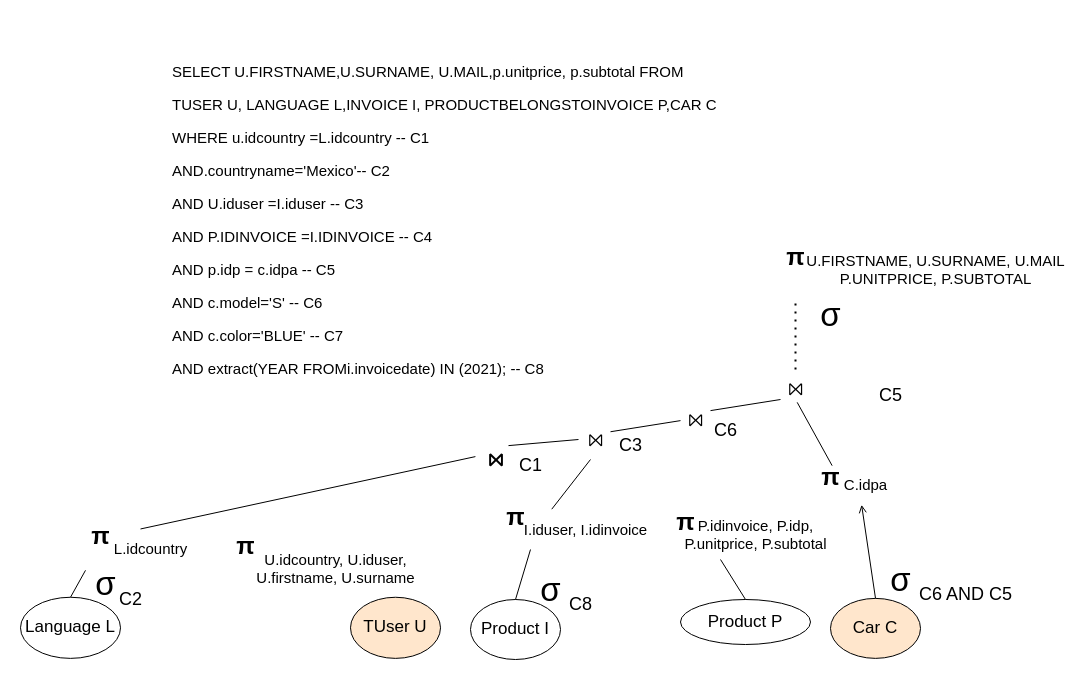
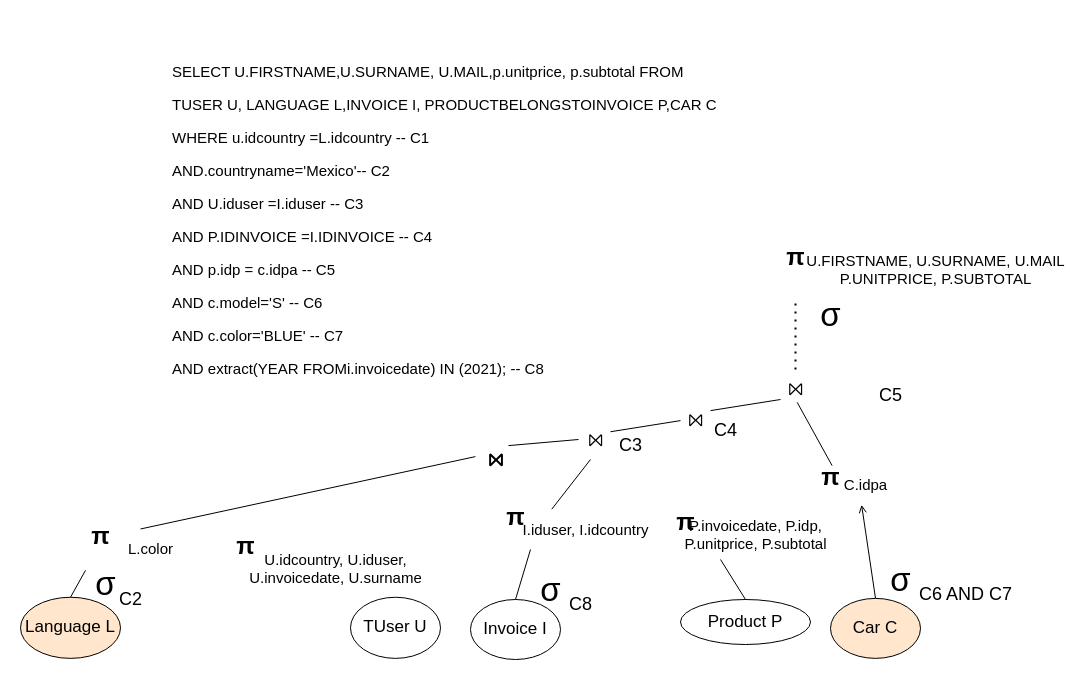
node "C6": label "C6" -> "C4"
node "C1": removed
node "I.iduser, I.idinvoice": label "I.iduser, I.idinvoice" -> "I.iduser, I.idcountry"
node "P.idinvoice, P.idp, P.unitprice, P.subtotal": label "P.idinvoice, P.idp, P.unitprice, P.subtotal" -> "P.invoicedate, P.idp, P.unitprice, P.subtotal"
node "L.idcountry": label "L.idcountry" -> "L.color"
node "U.idcountry, U.iduser, U.firstname, U.surname": label "U.idcountry, U.iduser, U.firstname, U.surname" -> "U.idcountry, U.iduser, U.invoicedate, U.surname"
node "C6 AND C5": label "C6 AND C5" -> "C6 AND C7"
node "Language L": fillcolor #ffffff -> #ffe6cc
node "TUser U": fillcolor #ffe6cc -> #ffffff
node "Product I": label "Product I" -> "Invoice I"
